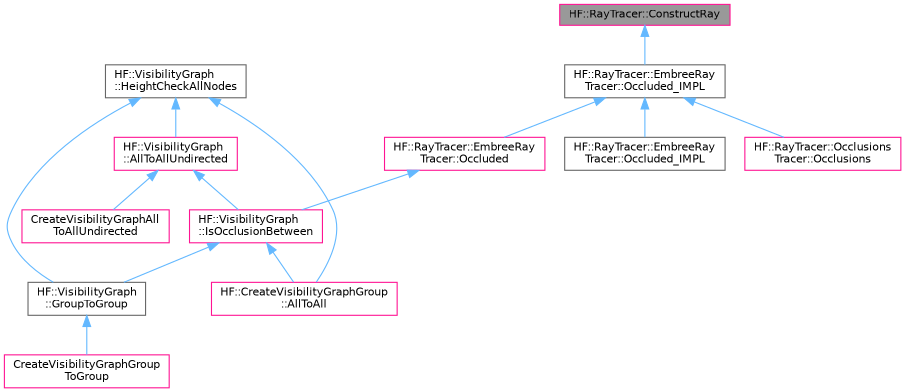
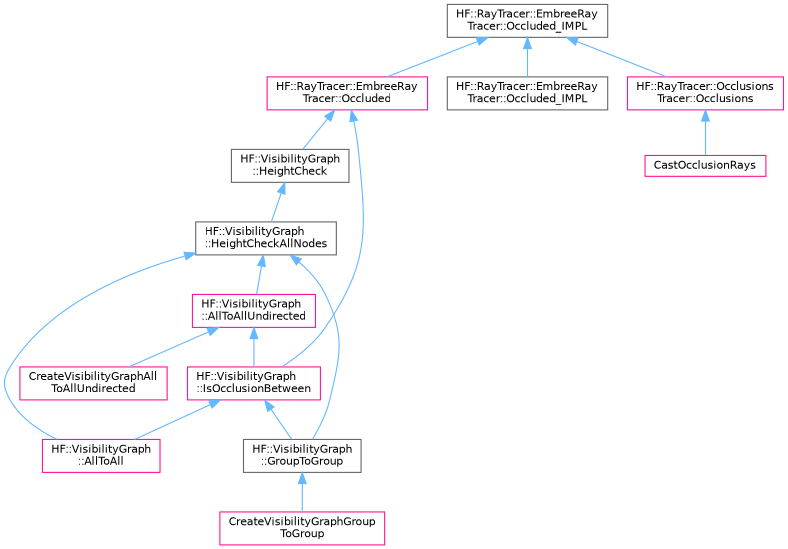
node "HF::RayTracer::ConstructRay": removed
node "HF::VisibilityGraph ::HeightCheck": added
node "CastOcclusionRays": added
node "HF::CreateVisibilityGraphGroup ::AllToAll": label "HF::CreateVisibilityGraphGroup ::AllToAll" -> "HF::VisibilityGraph ::AllToAll"
